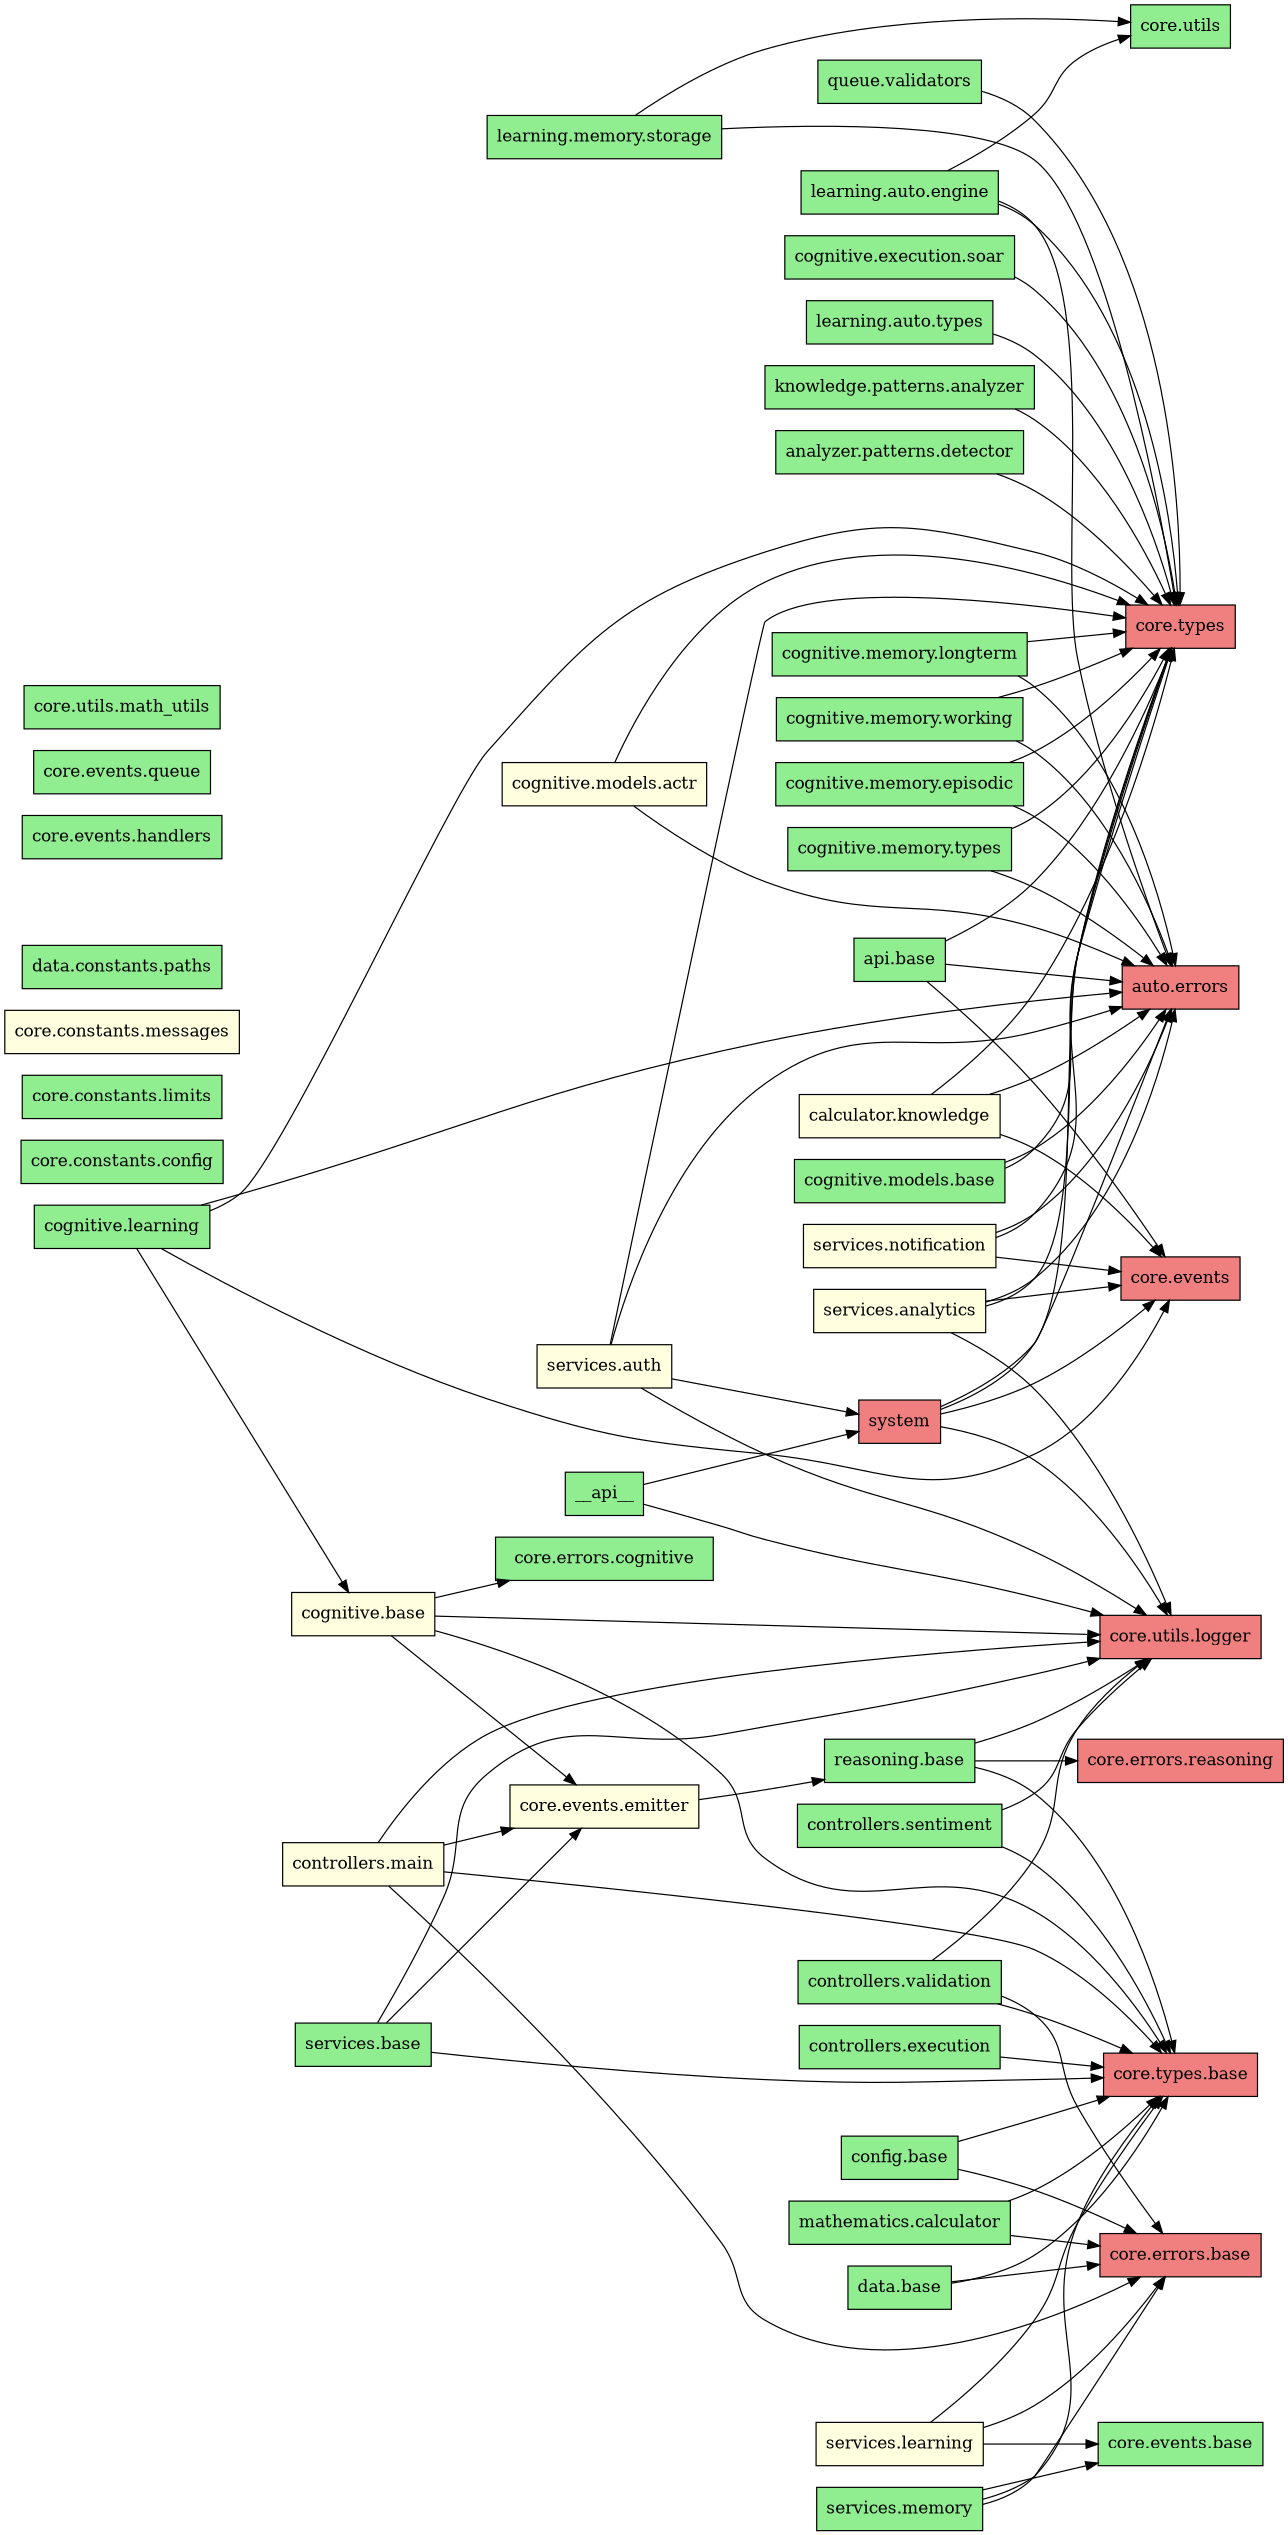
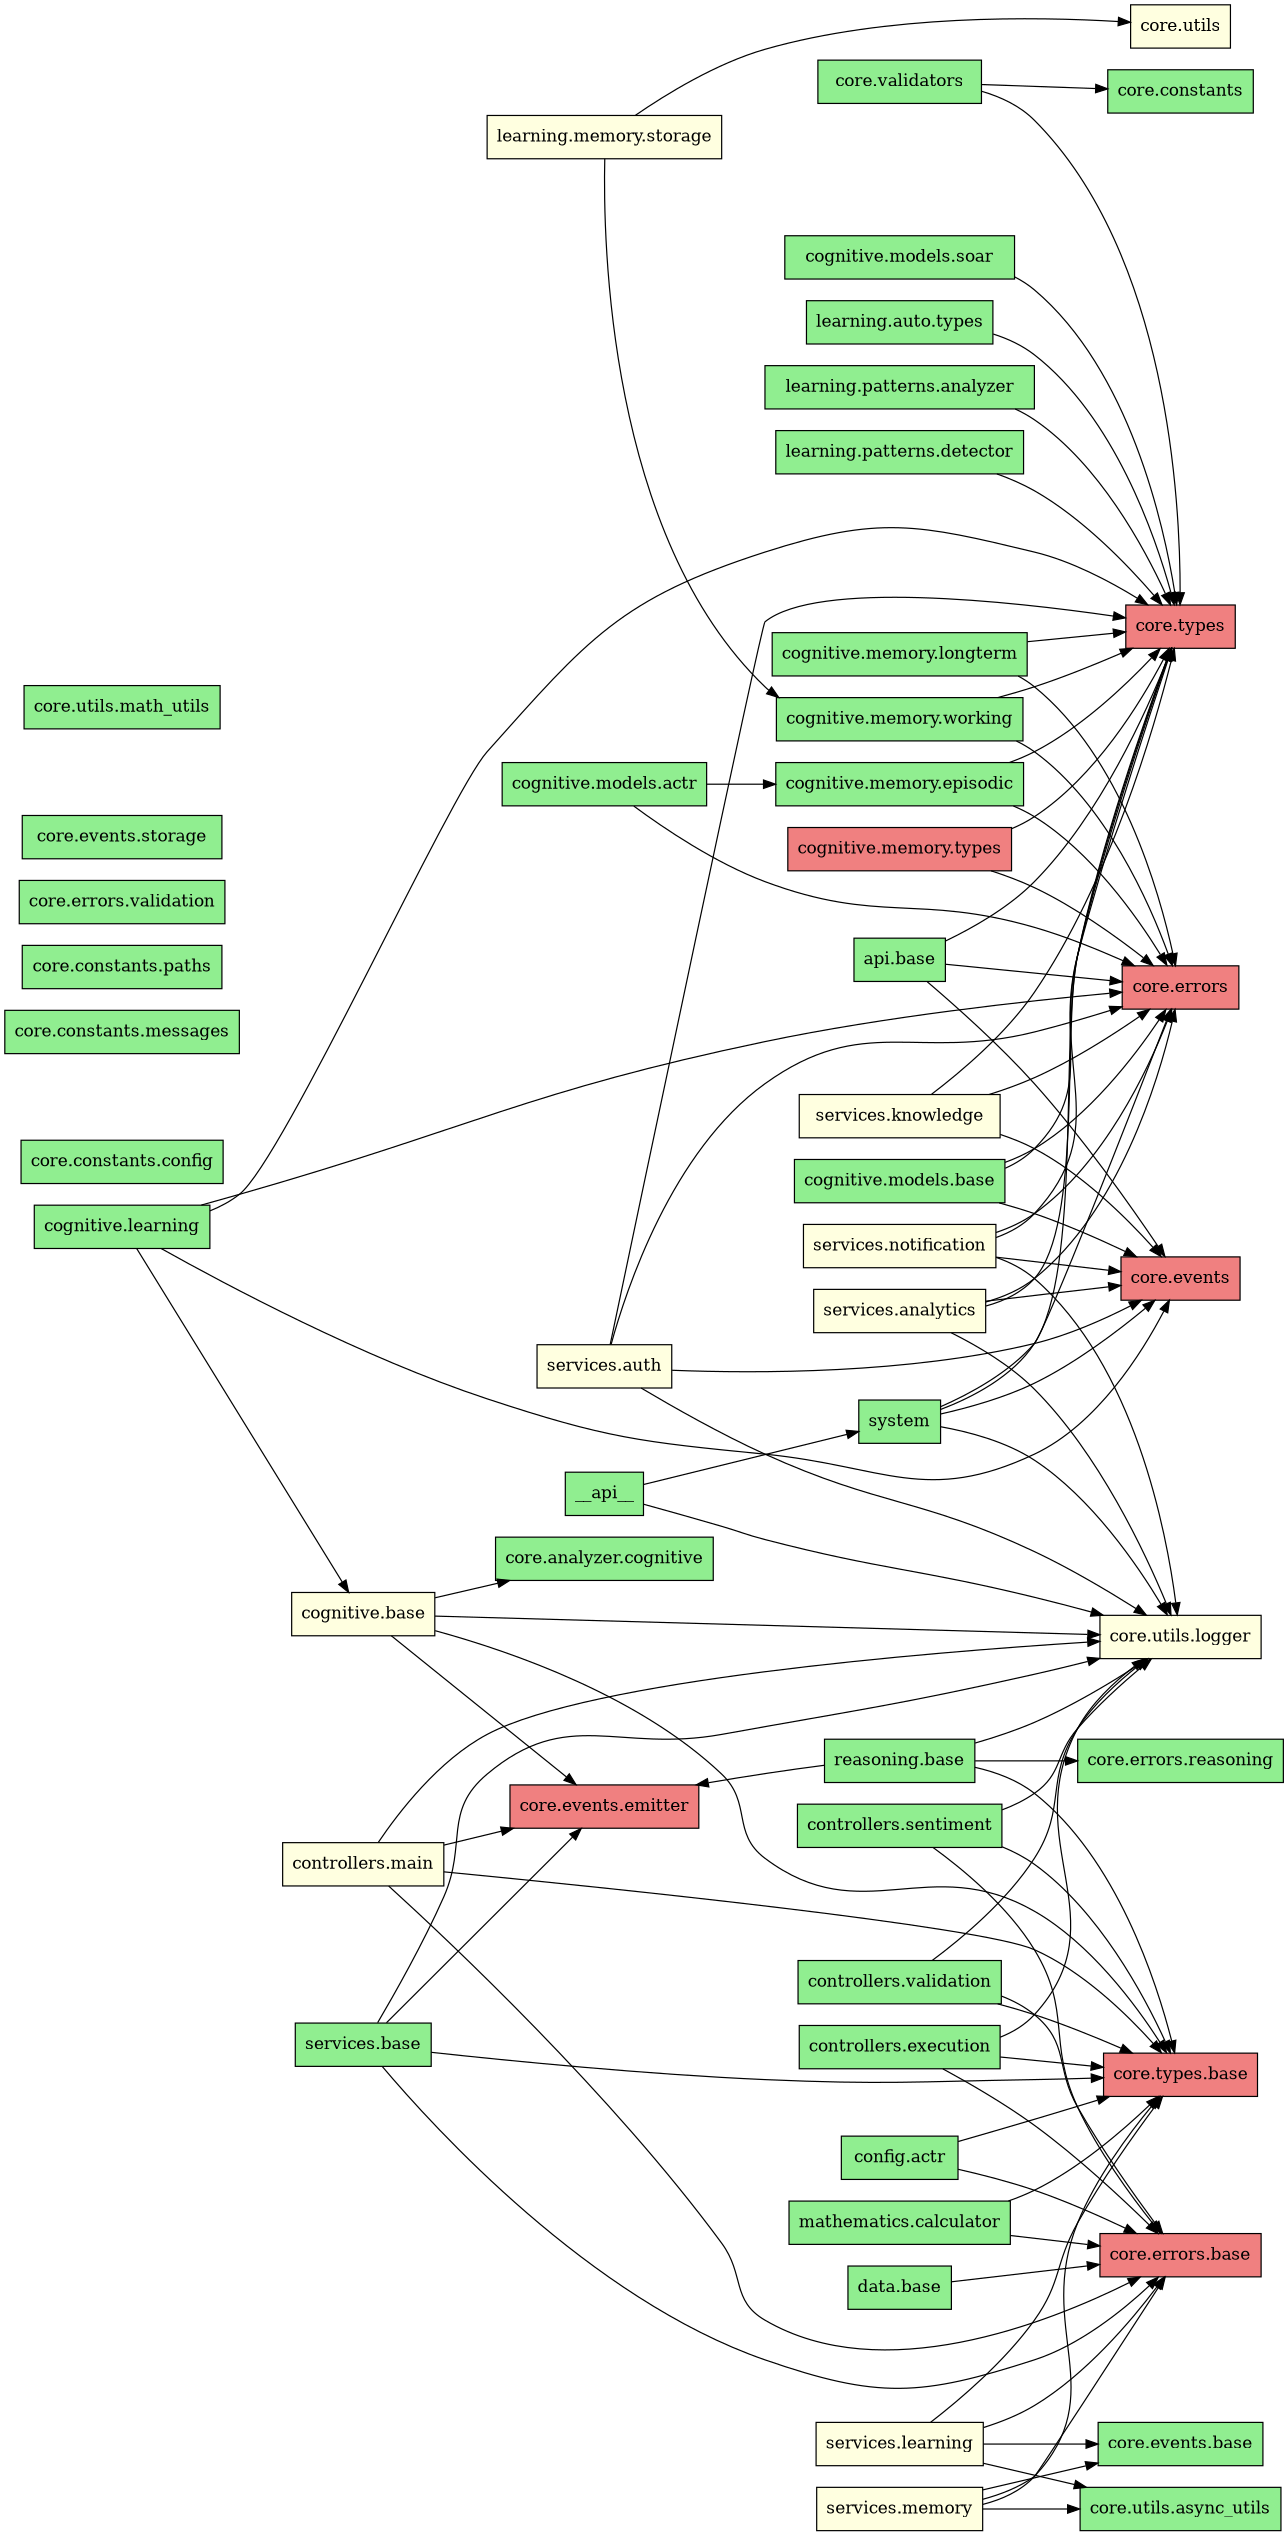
node "core.utils": fillcolor lightgreen -> lightyellow
node "queue.validators": label "queue.validators" -> "core.validators"
node "core.constants": added
node "learning.memory.storage": fillcolor lightgreen -> lightyellow
node "learning.auto.engine": removed
edge "learning.memory.storage" -> "core.types": now "learning.memory.storage" -> "cognitive.memory.working"
node "cognitive.execution.soar": label "cognitive.execution.soar" -> "cognitive.models.soar"
node "knowledge.patterns.analyzer": label "knowledge.patterns.analyzer" -> "learning.patterns.analyzer"
node "analyzer.patterns.detector": label "analyzer.patterns.detector" -> "learning.patterns.detector"
edge "cognitive.models.actr" -> "core.types": now "cognitive.models.actr" -> "cognitive.memory.episodic"
node "core.events.queue": removed
node "cognitive.models.actr": fillcolor lightyellow -> lightgreen
node "core.events.handlers": label "core.events.handlers" -> "core.events.storage"
node "cognitive.memory.types": fillcolor lightgreen -> lightcoral
node "core.errors.validation": added
node "data.constants.paths": label "data.constants.paths" -> "core.constants.paths"
node "auto.errors": label "auto.errors" -> "core.errors"
node "core.constants.messages": fillcolor lightyellow -> lightgreen
node "core.constants.limits": removed
node "calculator.knowledge": label "calculator.knowledge" -> "services.knowledge"
edge "cognitive.models.base" -> "core.events": added
edge "services.auth" -> "system": now "services.auth" -> "core.events"
edge "services.notification" -> "core.utils.logger": added
node "system": fillcolor lightcoral -> lightgreen
node "core.errors.cognitive": label "core.errors.cognitive" -> "core.analyzer.cognitive"
node "core.utils.logger": fillcolor lightcoral -> lightyellow
node "core.errors.reasoning": fillcolor lightcoral -> lightgreen
edge "core.events.emitter" -> "reasoning.base": reversed
node "core.events.emitter": fillcolor lightyellow -> lightcoral
edge "controllers.execution" -> "core.utils.logger": added
edge "controllers.sentiment" -> "core.errors.base": added
edge "controllers.execution" -> "core.errors.base": added
node "config.base": label "config.base" -> "config.actr"
edge "data.base" -> "core.types.base": removed
edge "services.base" -> "core.errors.base": added
node "services.memory": fillcolor lightgreen -> lightyellow
node "core.utils.async_utils": added
